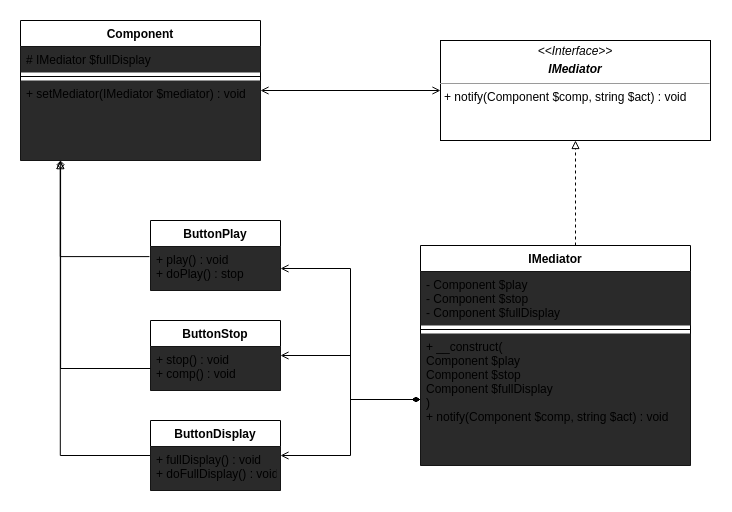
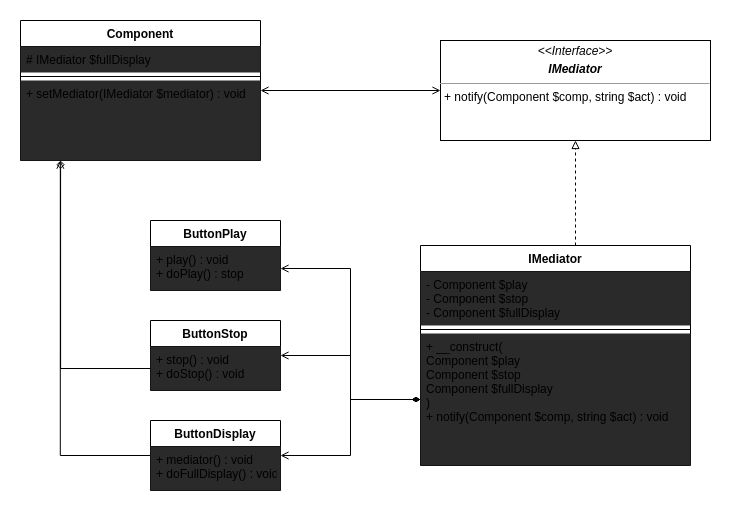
edge "+ play() : void + doPlay() : stop" -> "+ setMediator(IMediator $mediator) : void": removed
node "+ stop() : void + comp() : void": label "+ stop() : void + comp() : void" -> "+ stop() : void + doStop() : void"
node "+ fullDisplay() : void + doFullDisplay() : void": label "+ fullDisplay() : void + doFullDisplay() : void" -> "+ mediator() : void + doFullDisplay() : void"
